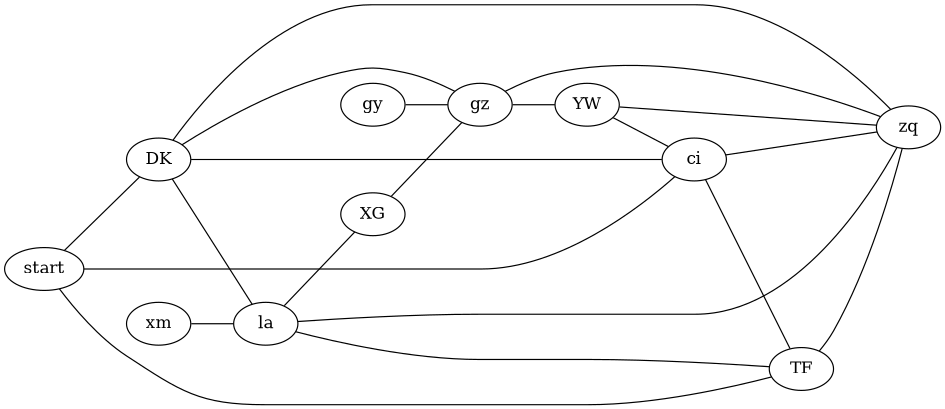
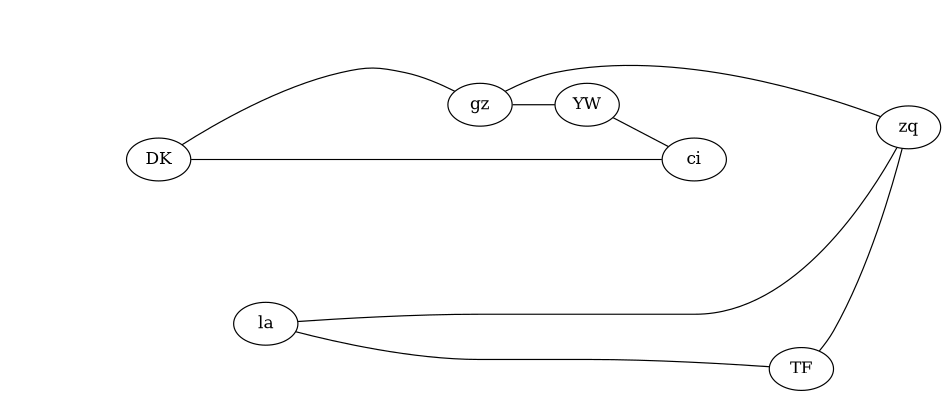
edge "zq" -- "DK": removed
node "gy": removed
edge "YW" -- "zq": removed
edge "zq" -- "ci": removed
node "XG": removed
edge "DK" -- "la": removed
edge "ci" -- "TF": removed
node "start": removed
node "xm": removed
